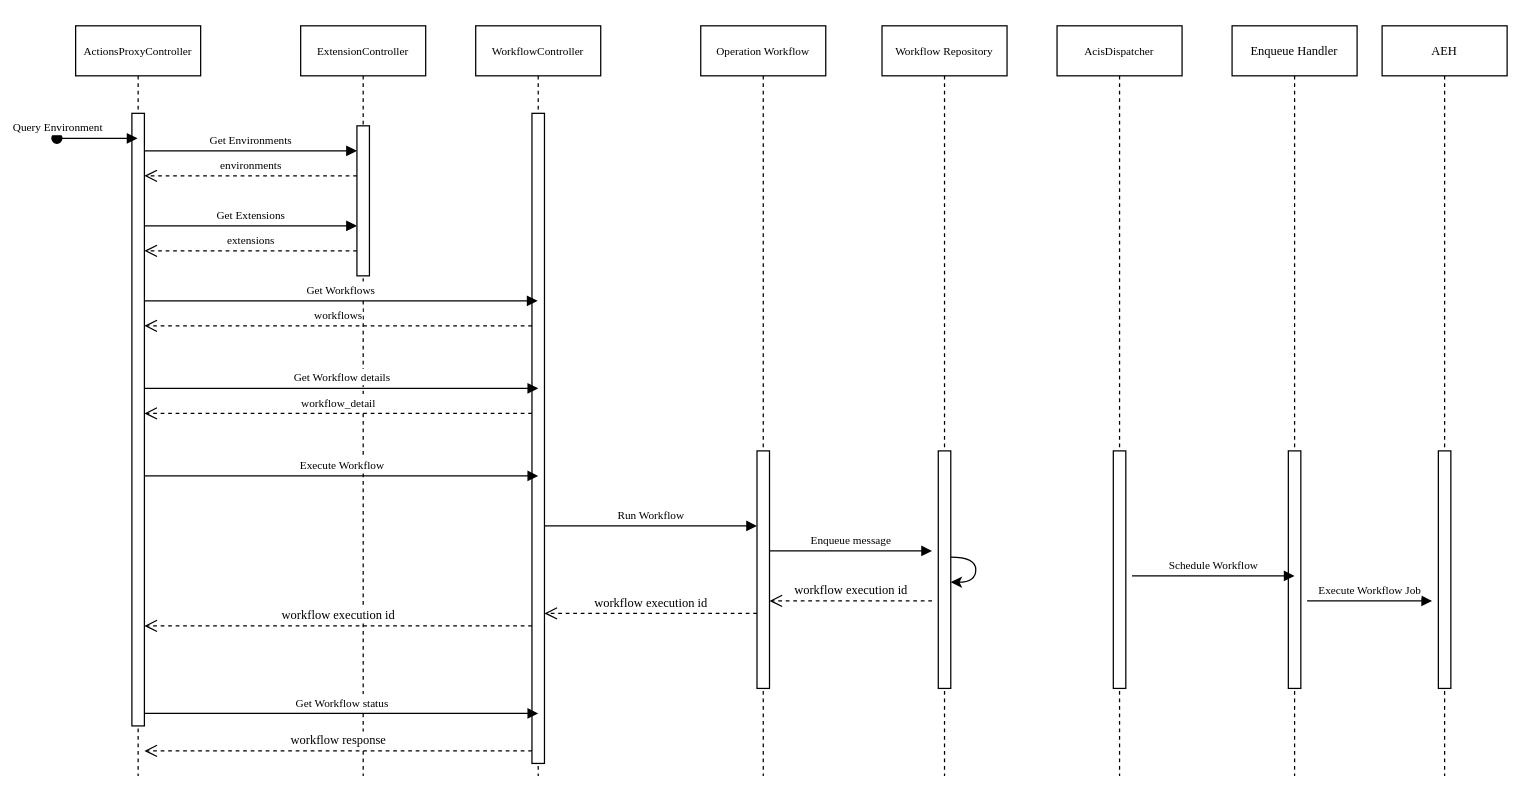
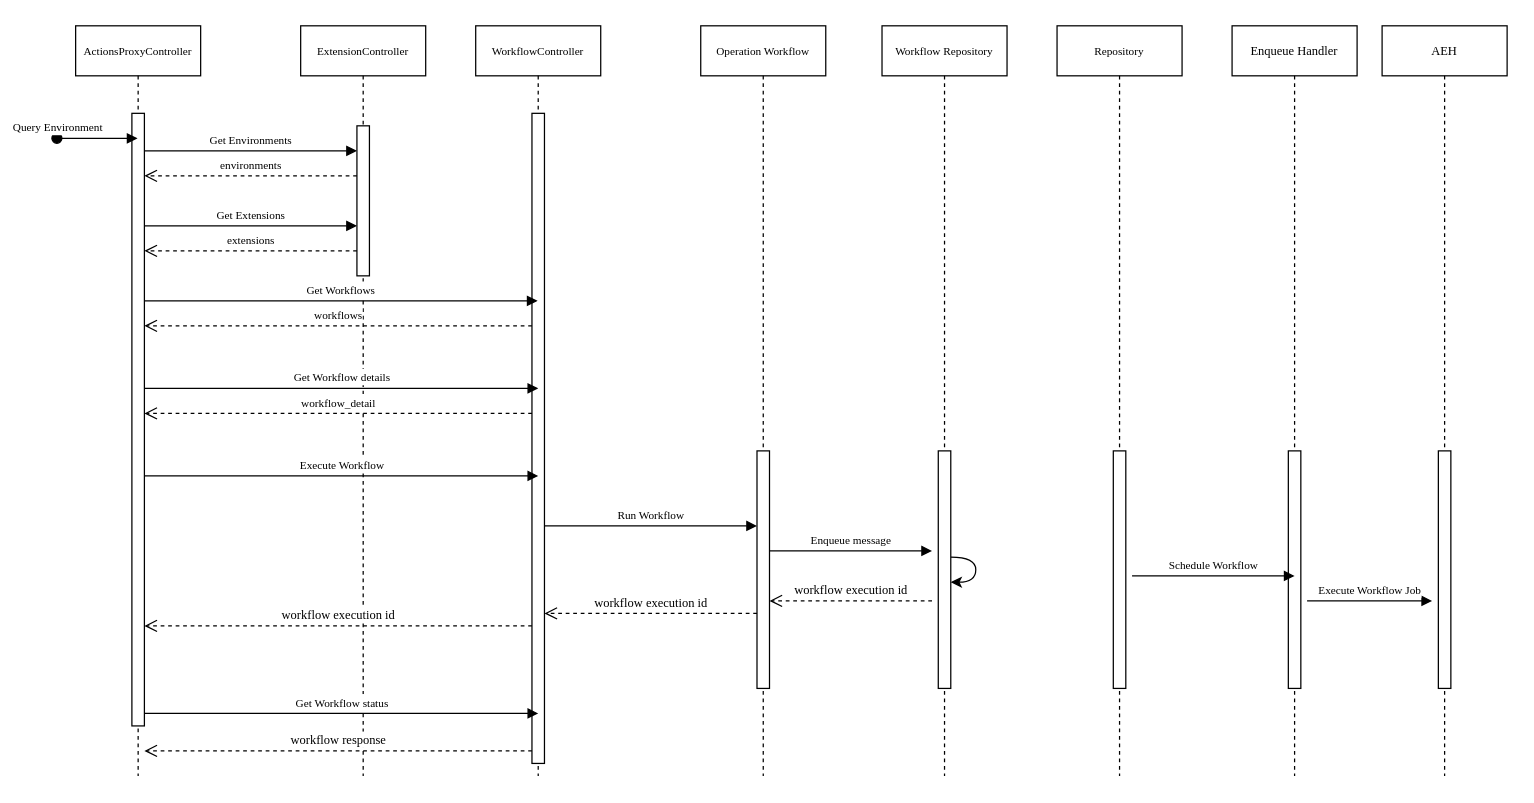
node "AcisDispatcher": label "AcisDispatcher" -> "Repository"
